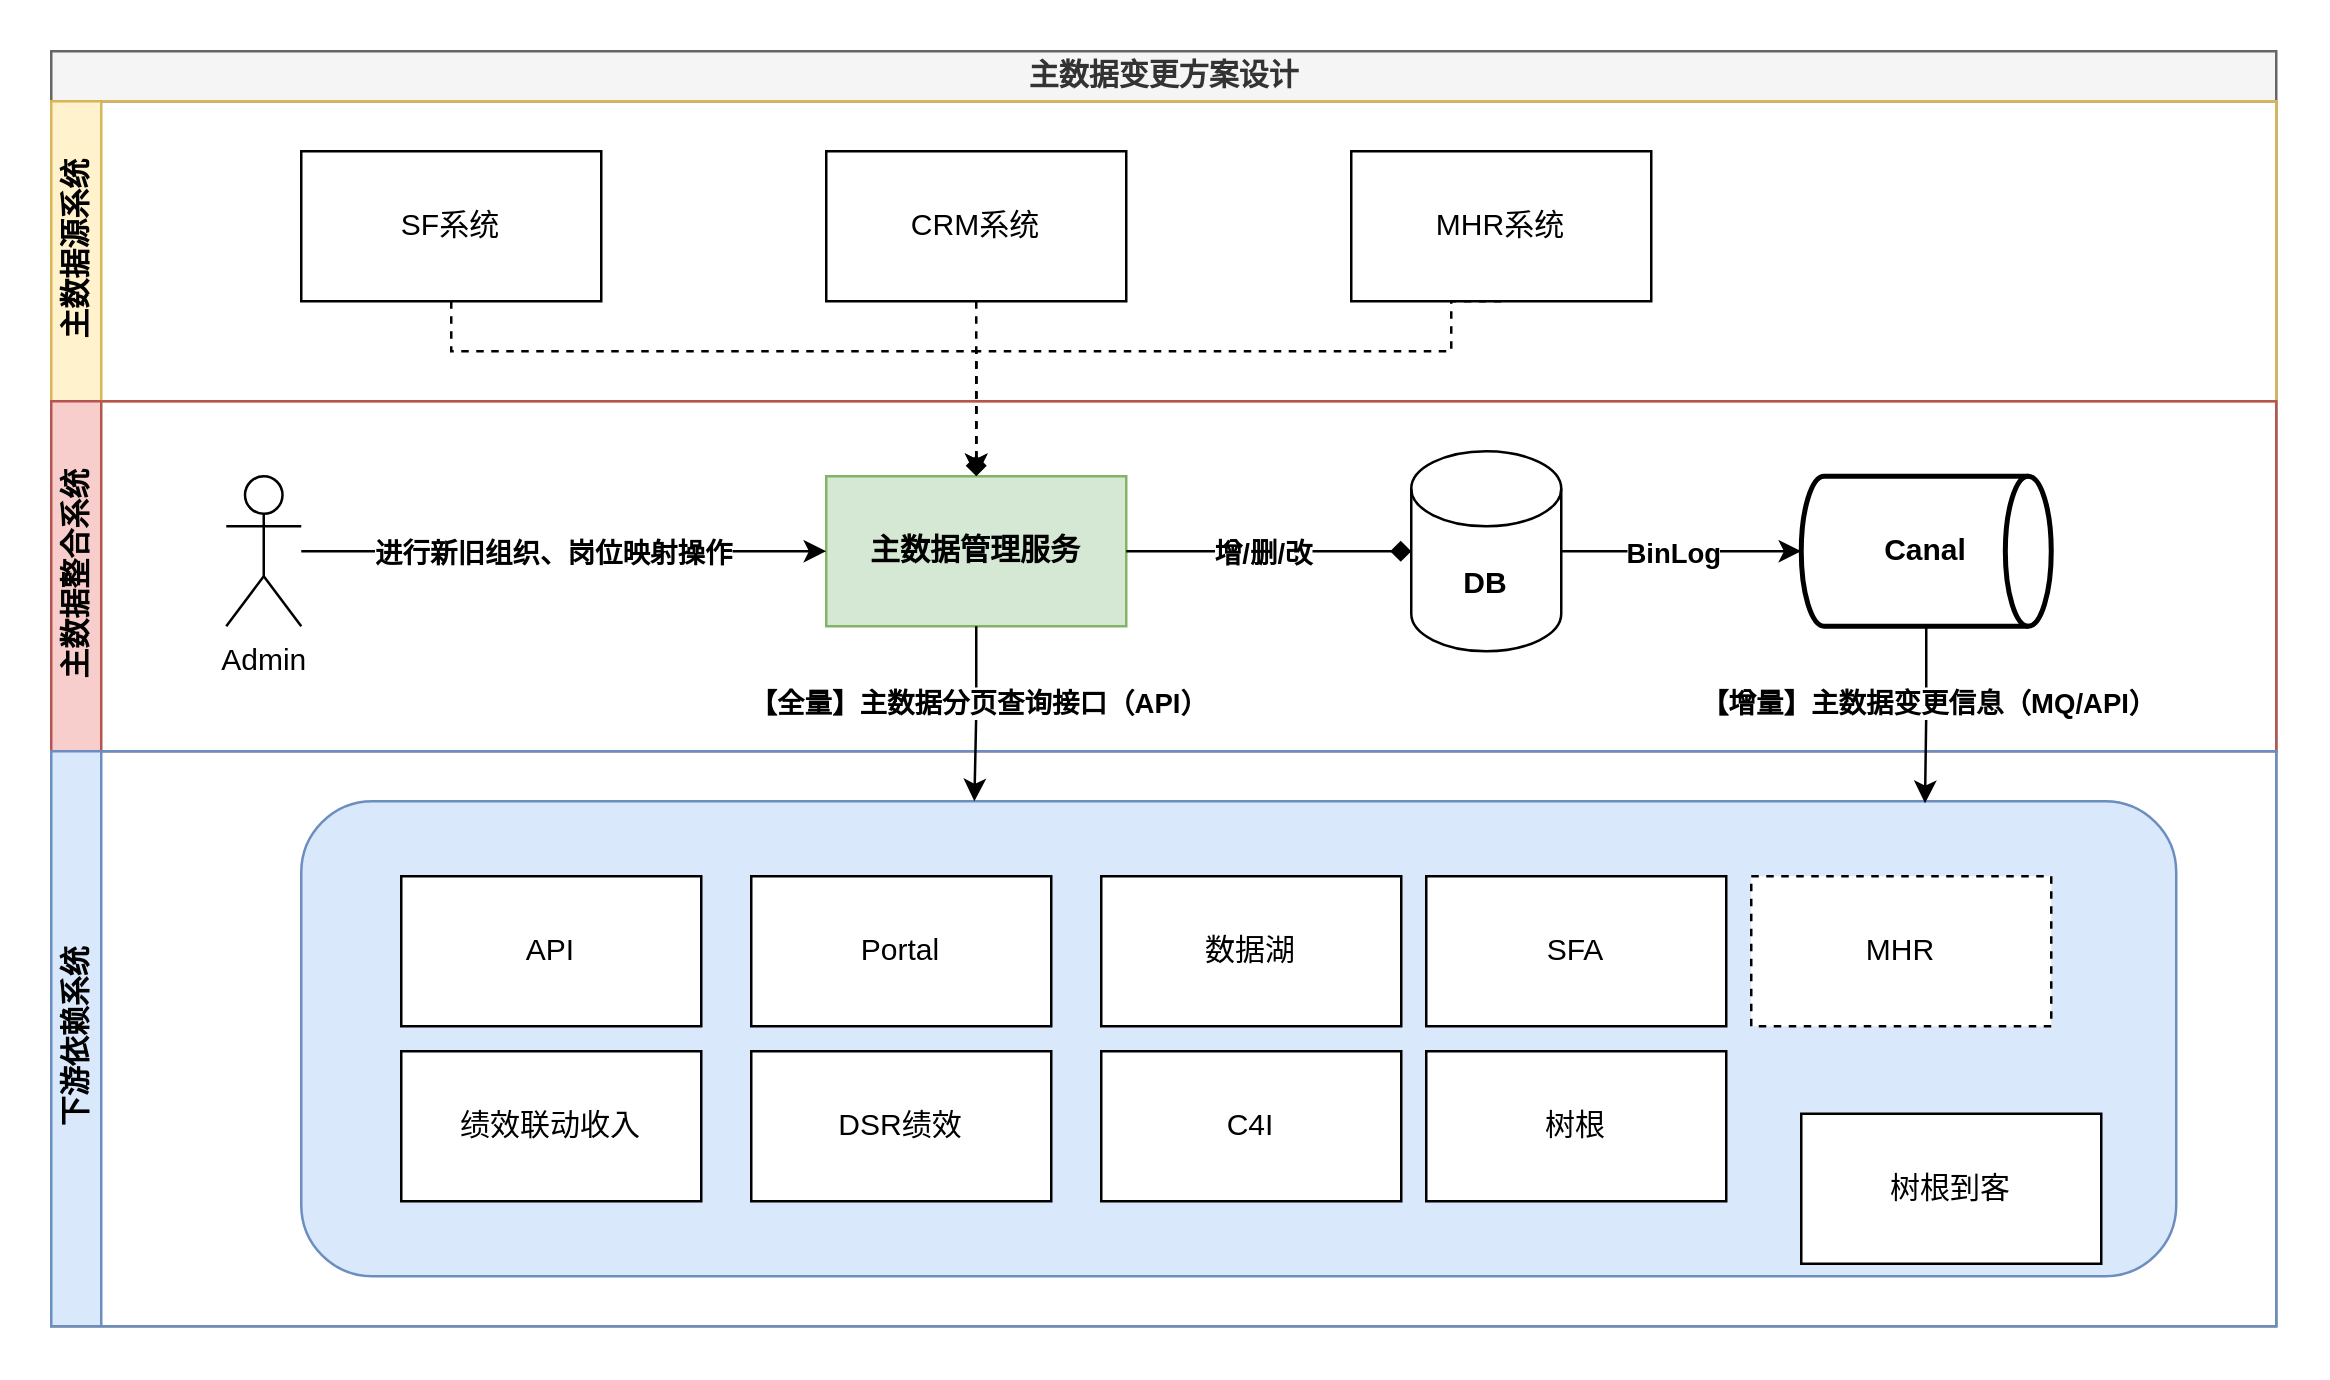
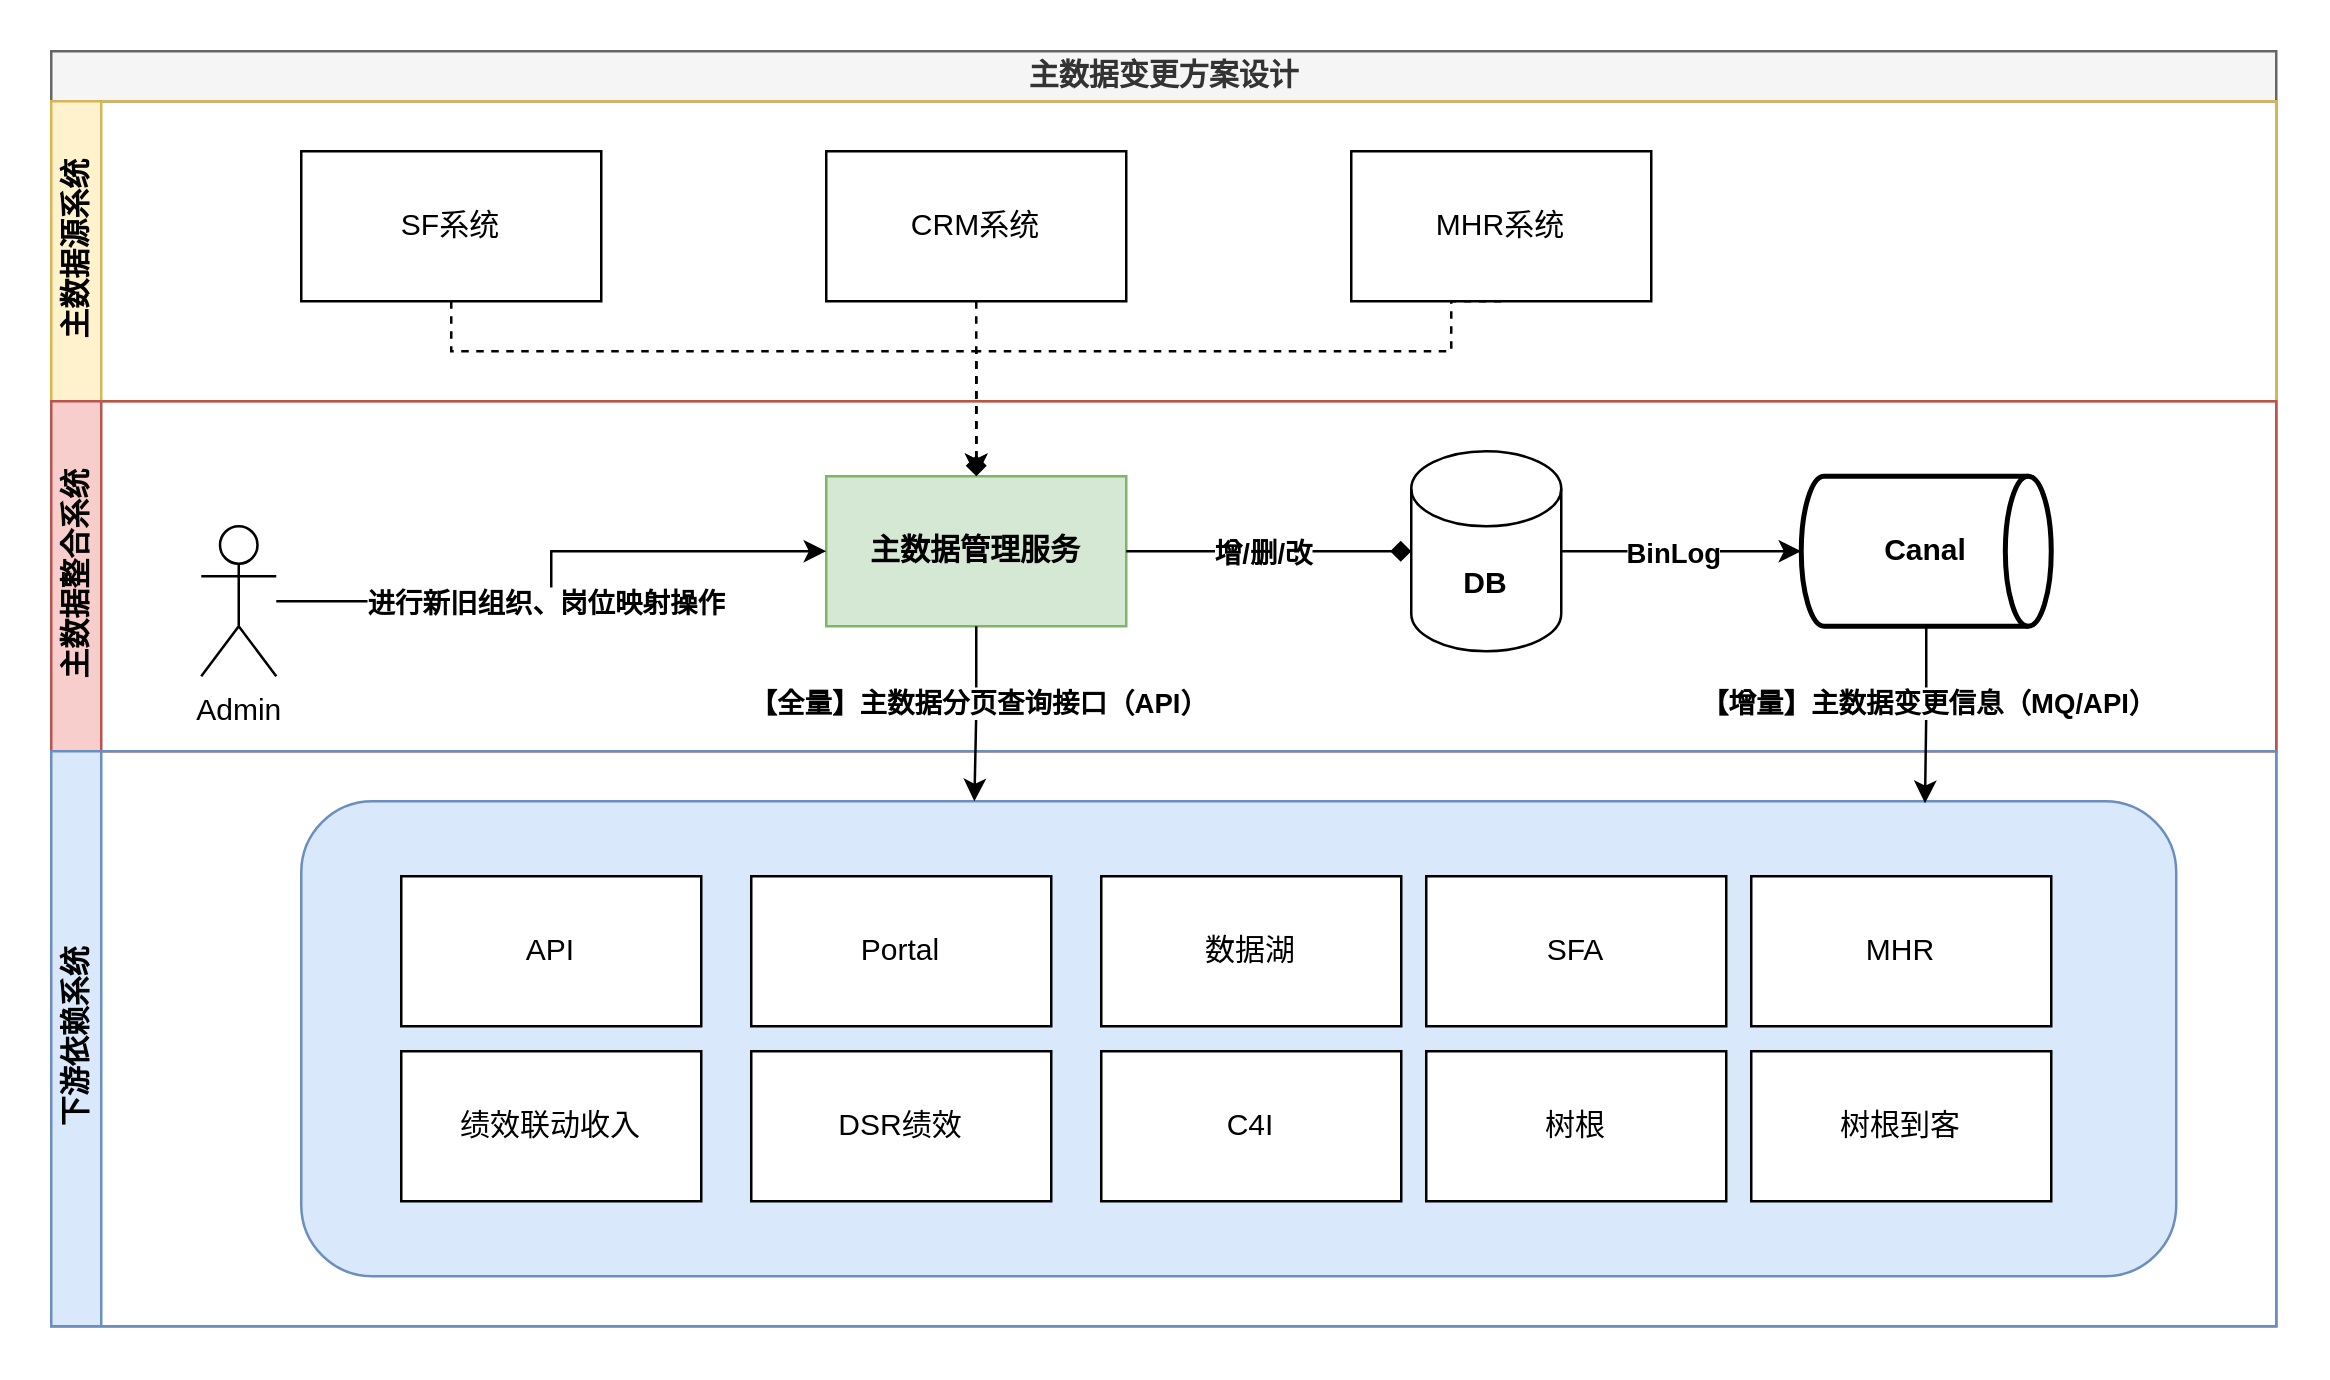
node "Admin": moved (264, 551) -> (239, 601)
node "MHR": style dashed -> solid
node "树根到客": moved (1951, 1189) -> (1901, 1126)
